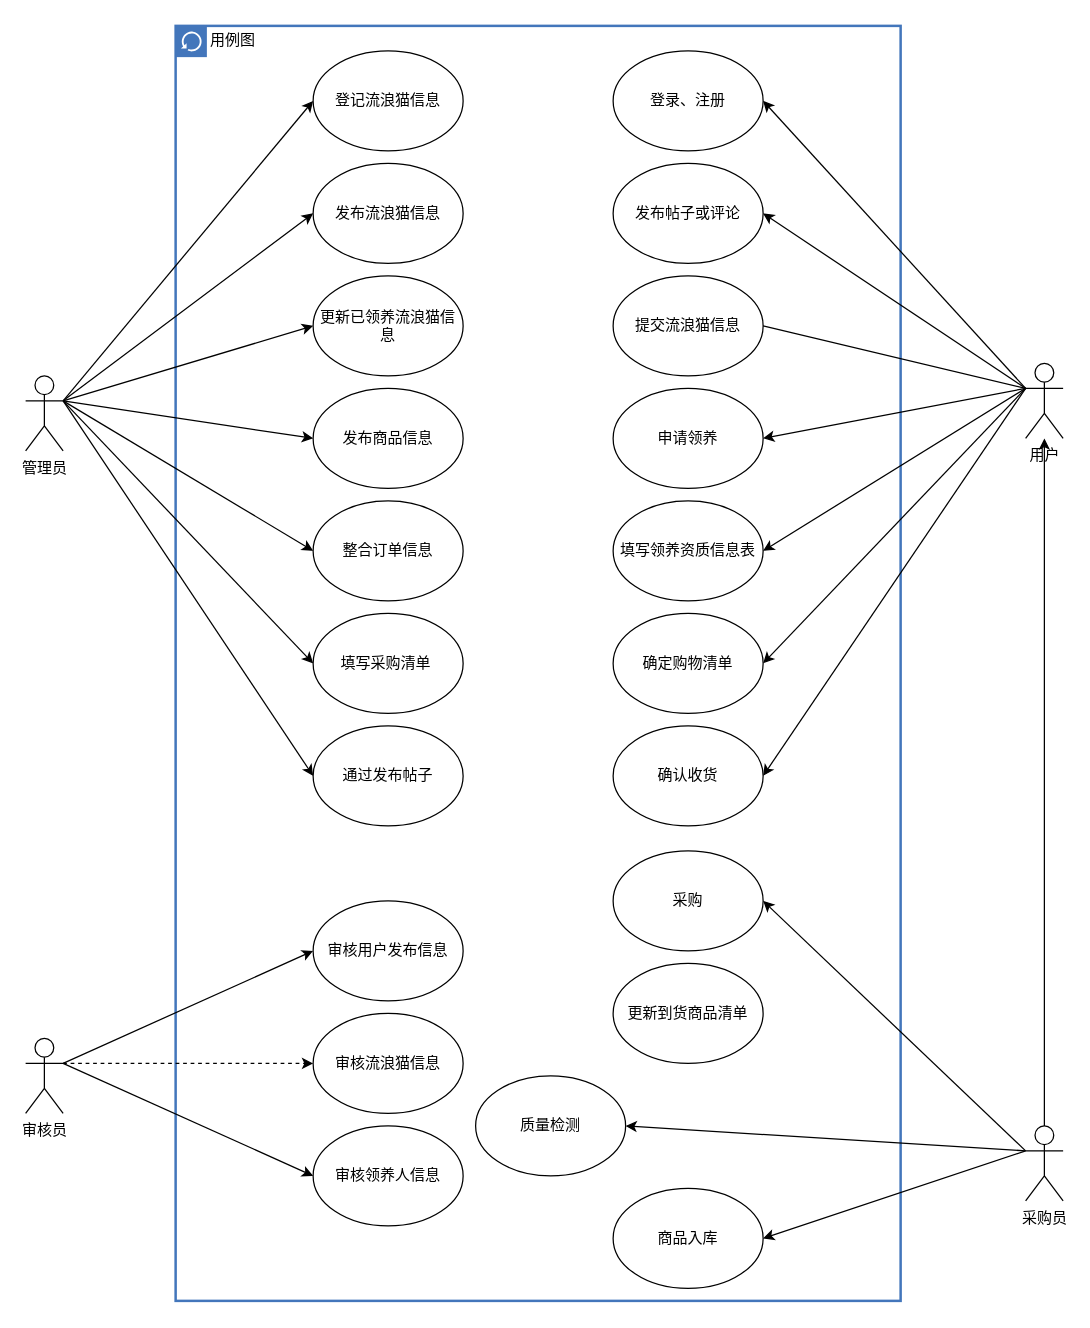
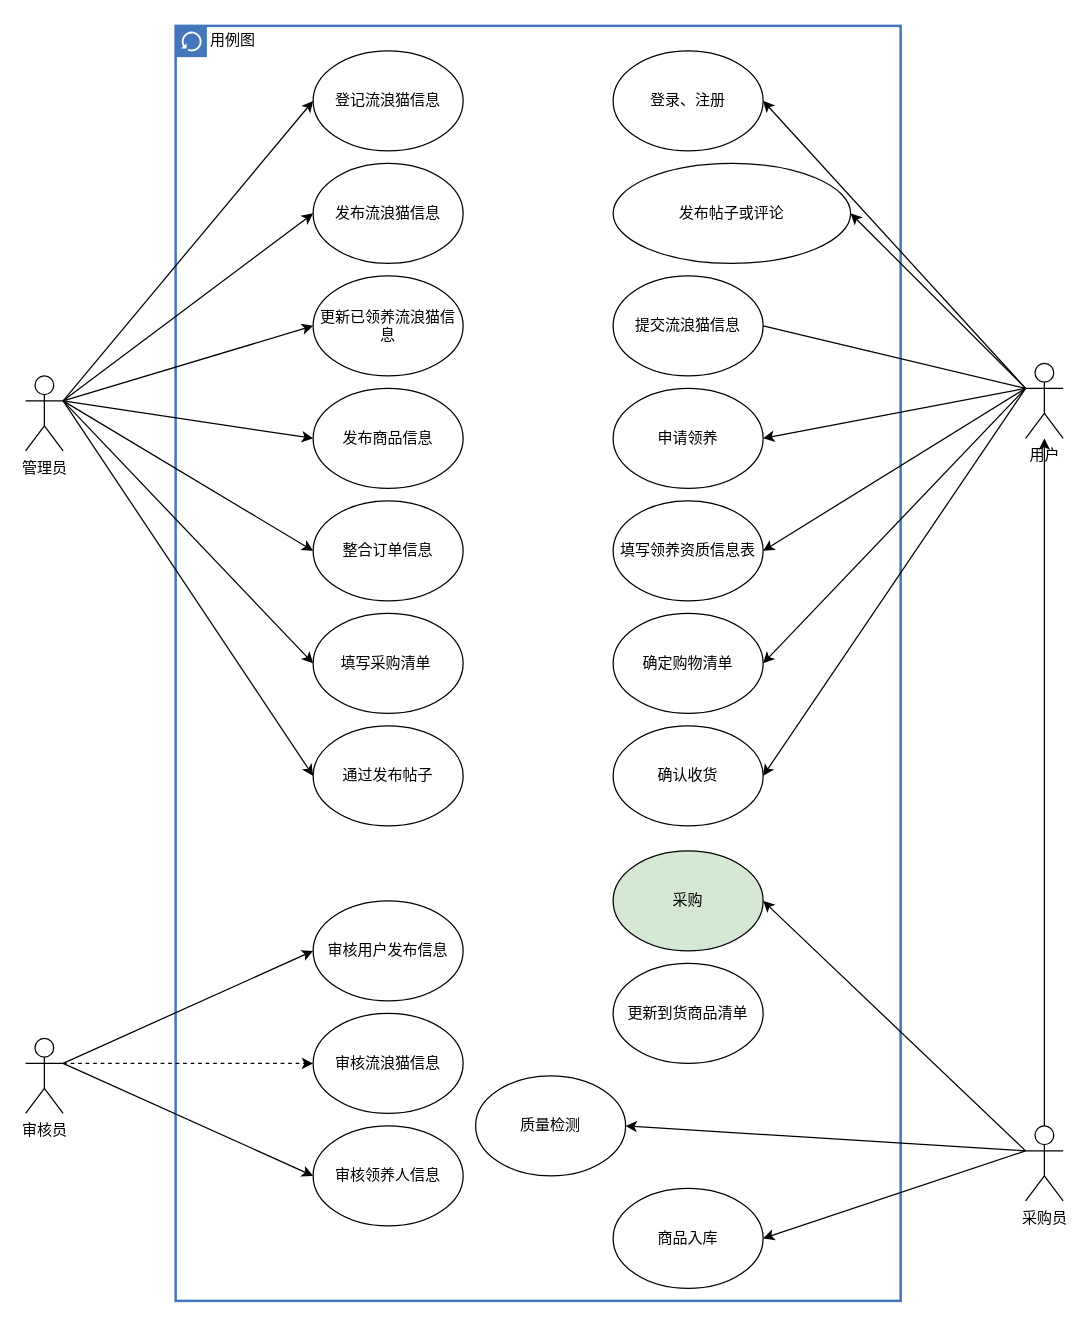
node "发布帖子或评论": size 150x100 -> 238x100
node "采购": fillcolor #ffffff -> #d5e8d4
